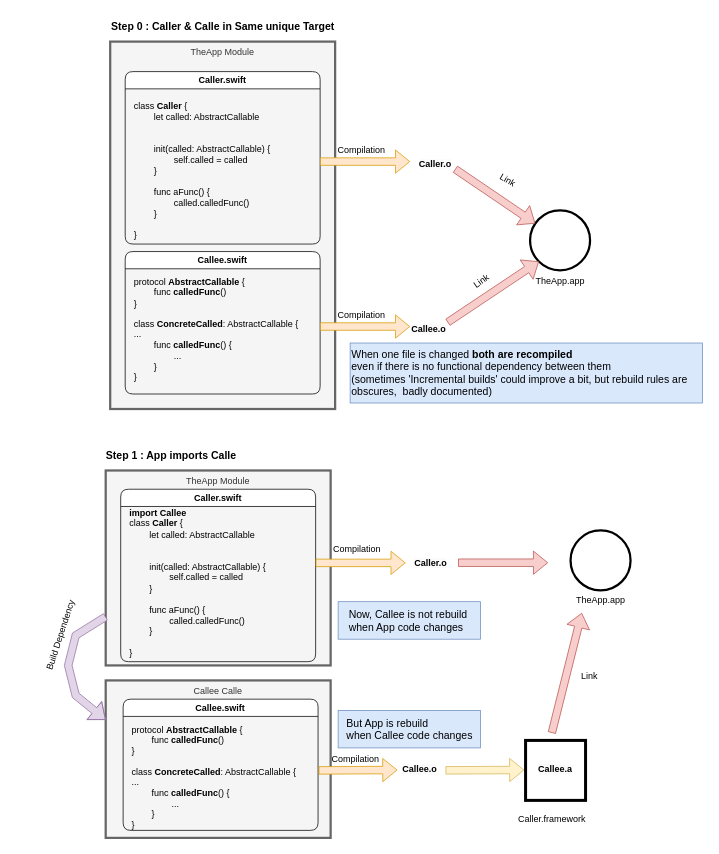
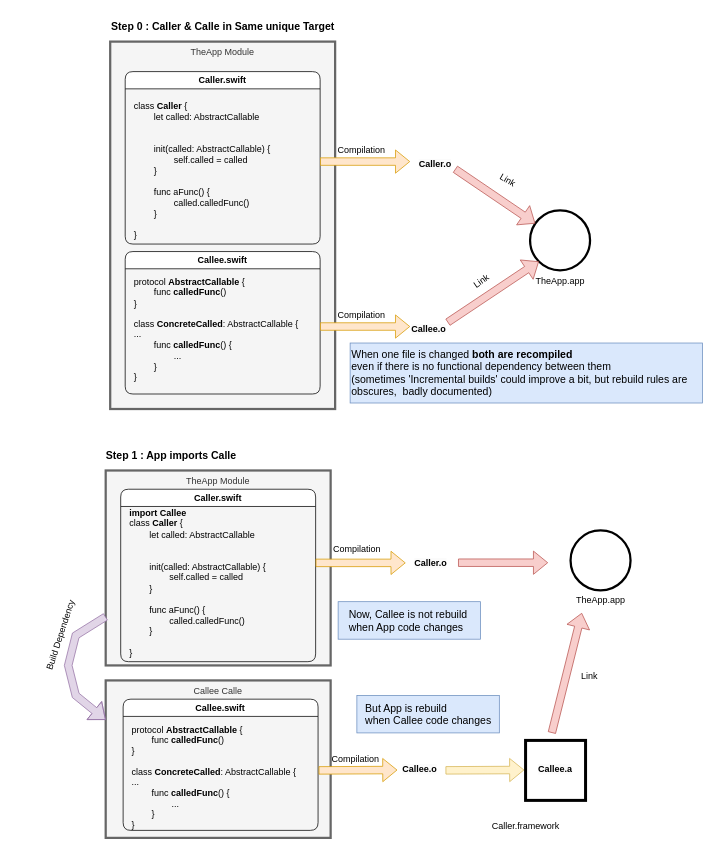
node "But App is rebuild when Callee code changes": moved (409, 729) -> (428, 714)
node "Caller.framework": moved (552, 819) -> (525, 827)
